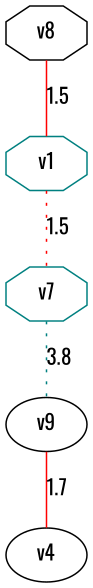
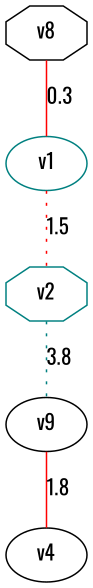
edge "v8" -- "v1": label "1.5" -> "0.3"
node "v1": shape octagon -> ellipse
node "v7": label "v7" -> "v2"
edge "v9" -- "v4": label "1.7" -> "1.8"
